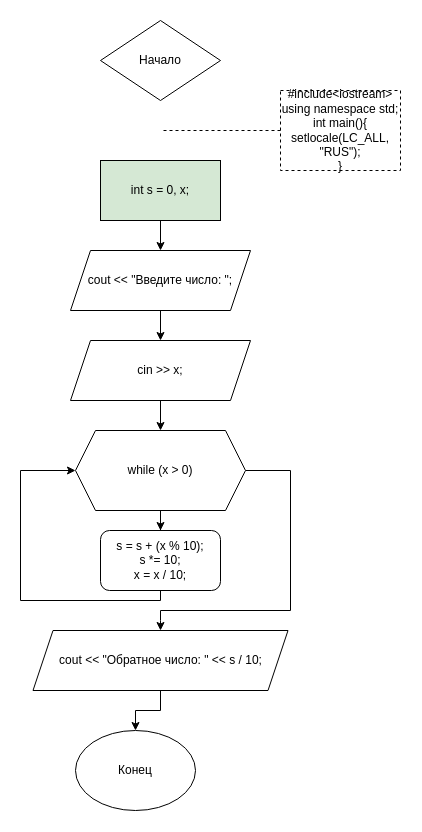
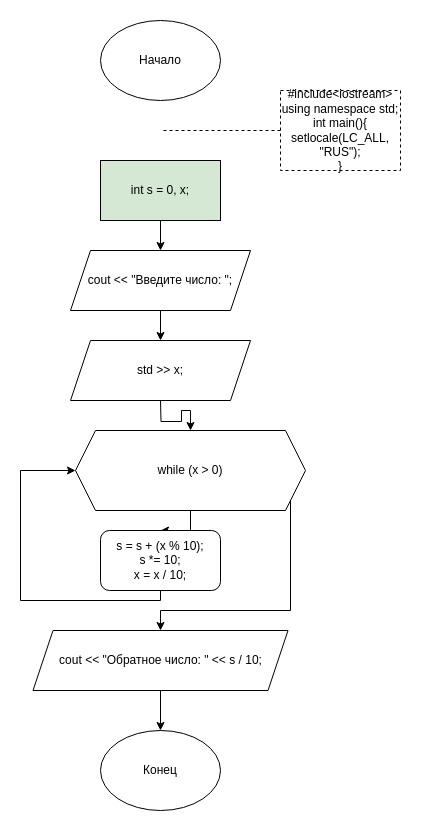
node "Начало": shape diamond -> ellipse
node "cin >> x;": label "cin >> x;" -> "std >> x;"
node "while (x > 0)": size 170x80 -> 230x80
node "Конец": moved (136, 771) -> (161, 771)
